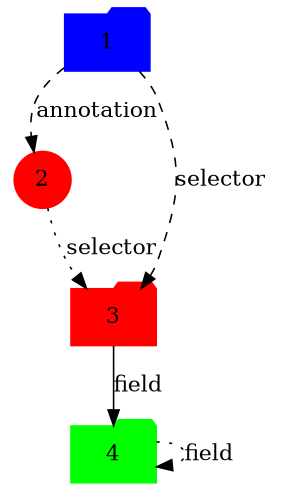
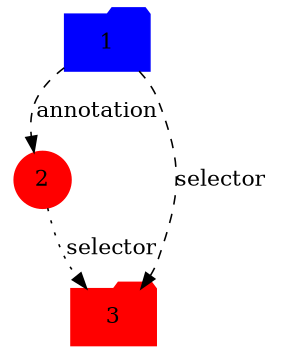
node "4": removed
